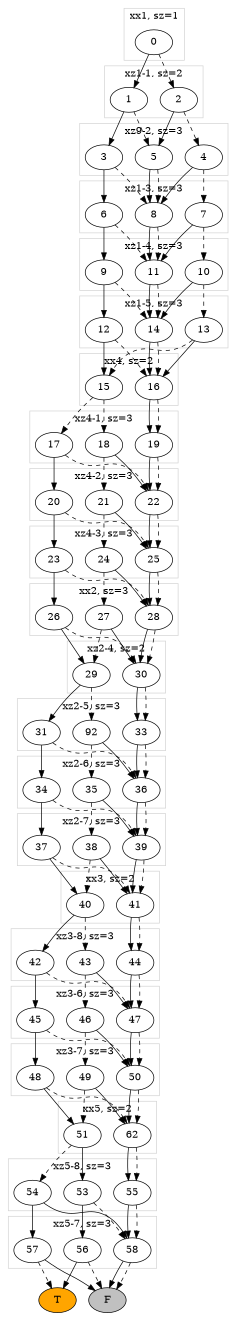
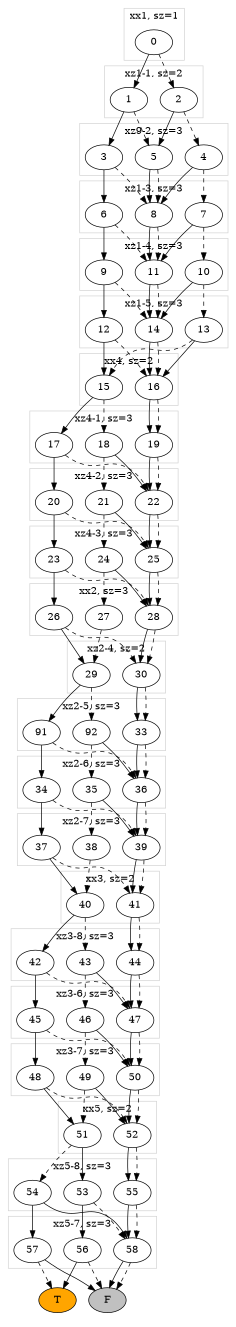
edge "15" -> "17": style dashed -> solid
edge "27" -> "30": removed
node "31": label "31" -> "91"
edge "38" -> "41": removed
node "62": label "62" -> "52"
